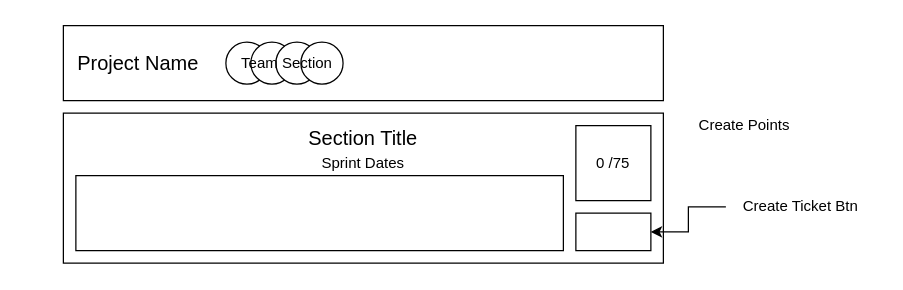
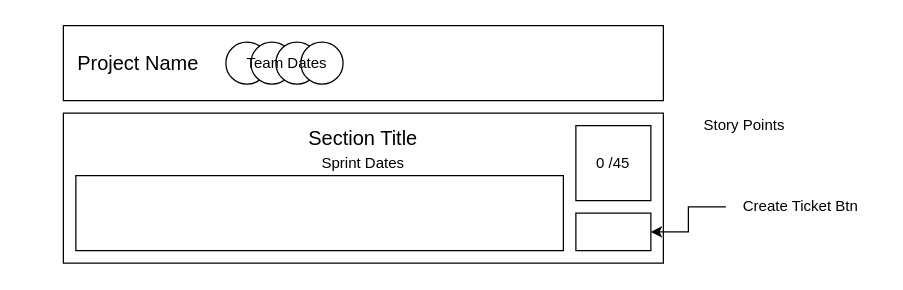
node "Team Section": label "Team Section" -> "Team Dates"
node "Create Points": label "Create Points" -> "Story Points"
node "0 /75": label "0 /75" -> "0 /45"
